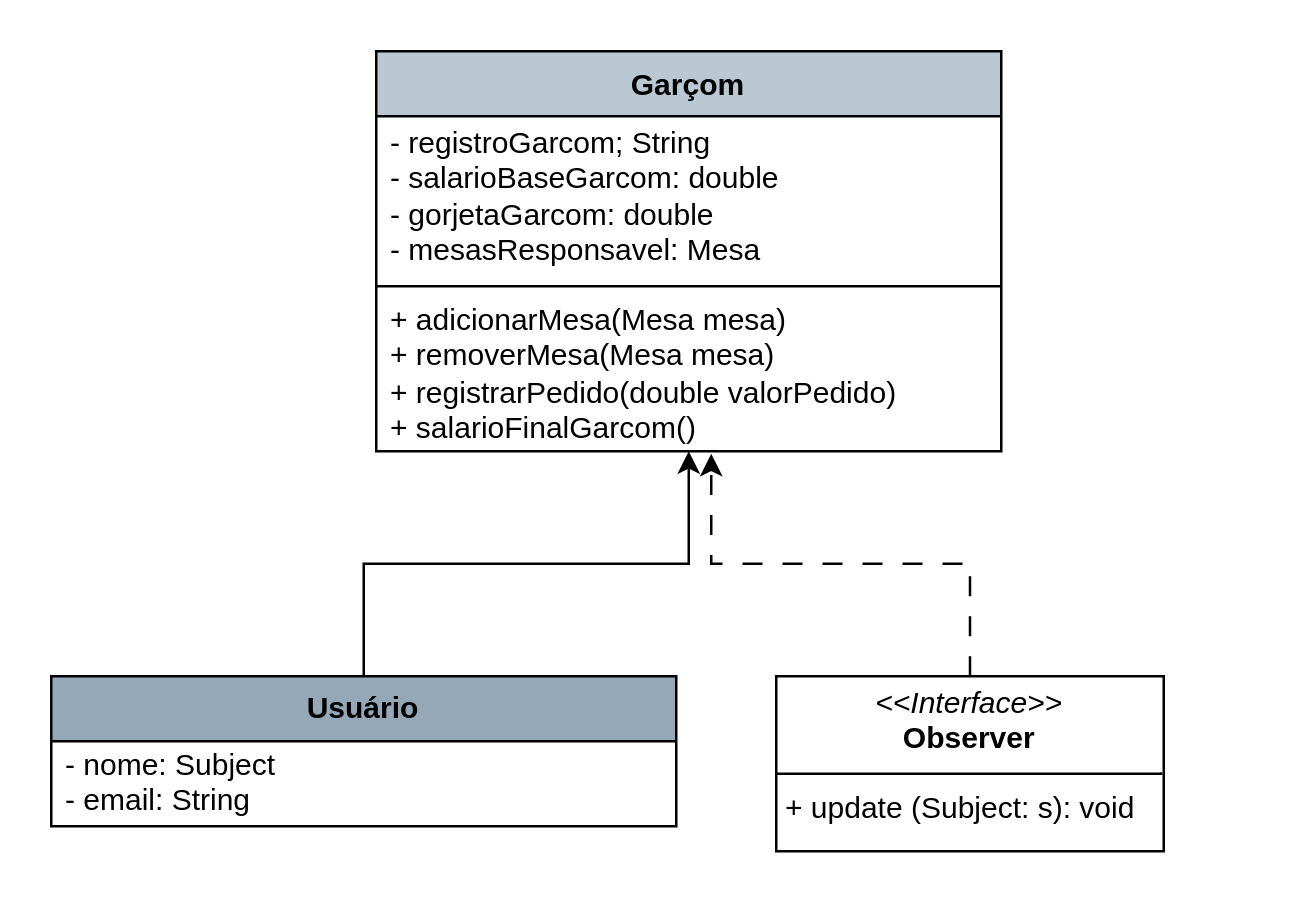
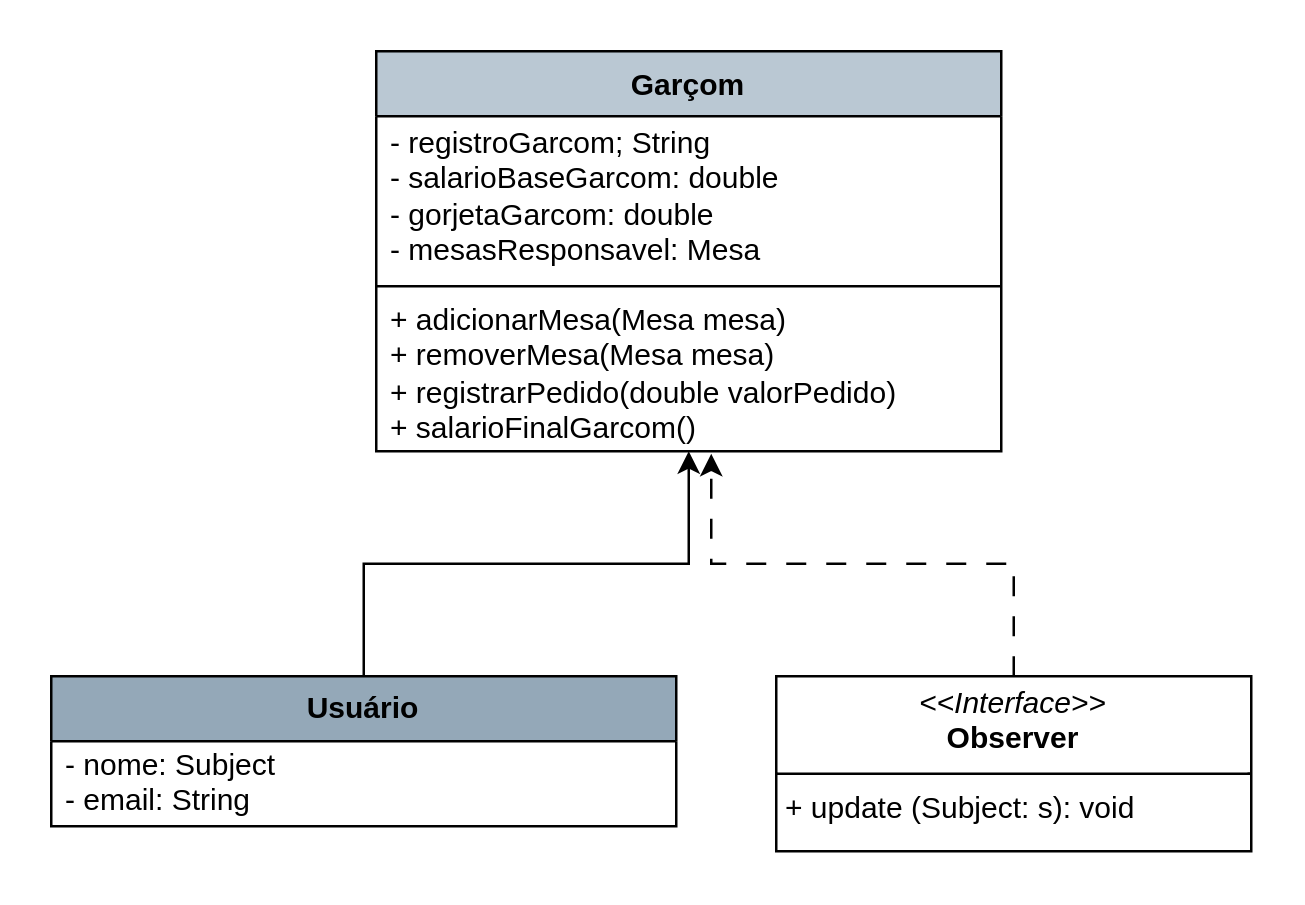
node "<<Interface>> Observer + update (Subject: s): void": size 388x175 -> 475x175
